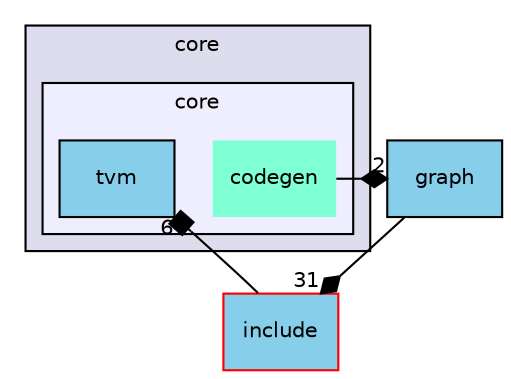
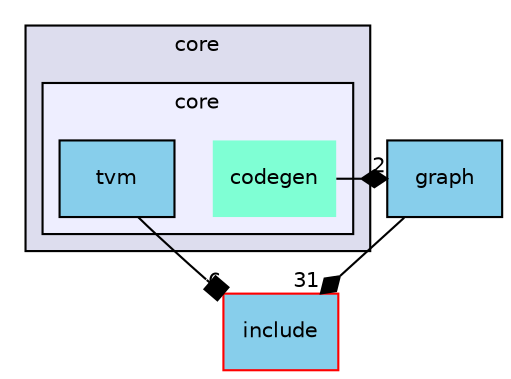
edge "include" -> "tvm": reversed
